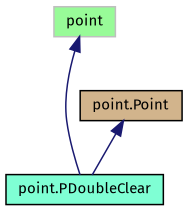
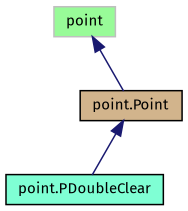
edge "point.PDoubleClear" -> "point": now "point.Point" -> "point"
